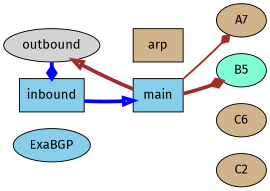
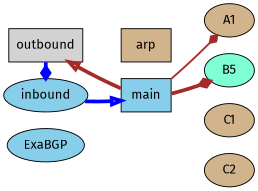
node "A7": label "A7" -> "A1"
node "outbound": shape ellipse -> box
node "inbound": shape box -> ellipse
node "C6": label "C6" -> "C1"
